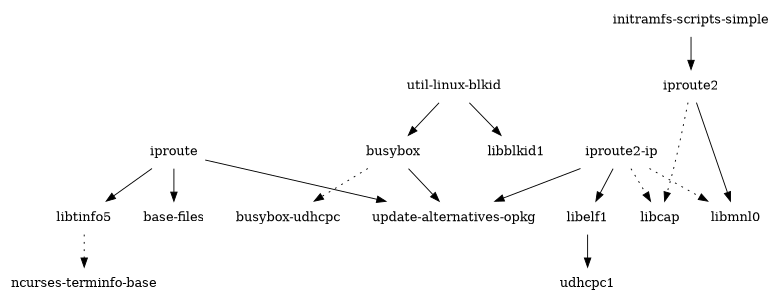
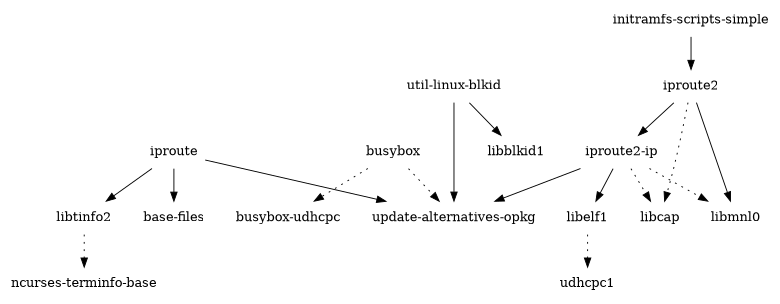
edge "util-linux-blkid" -> "busybox": now "util-linux-blkid" -> "update-alternatives-opkg"
edge "iproute2" -> "iproute2-ip": added
edge "busybox" -> "update-alternatives-opkg": style solid -> dotted
node "libtinfo5": label "libtinfo5" -> "libtinfo2"
edge "libelf1" -> "udhcpc1": style solid -> dotted
